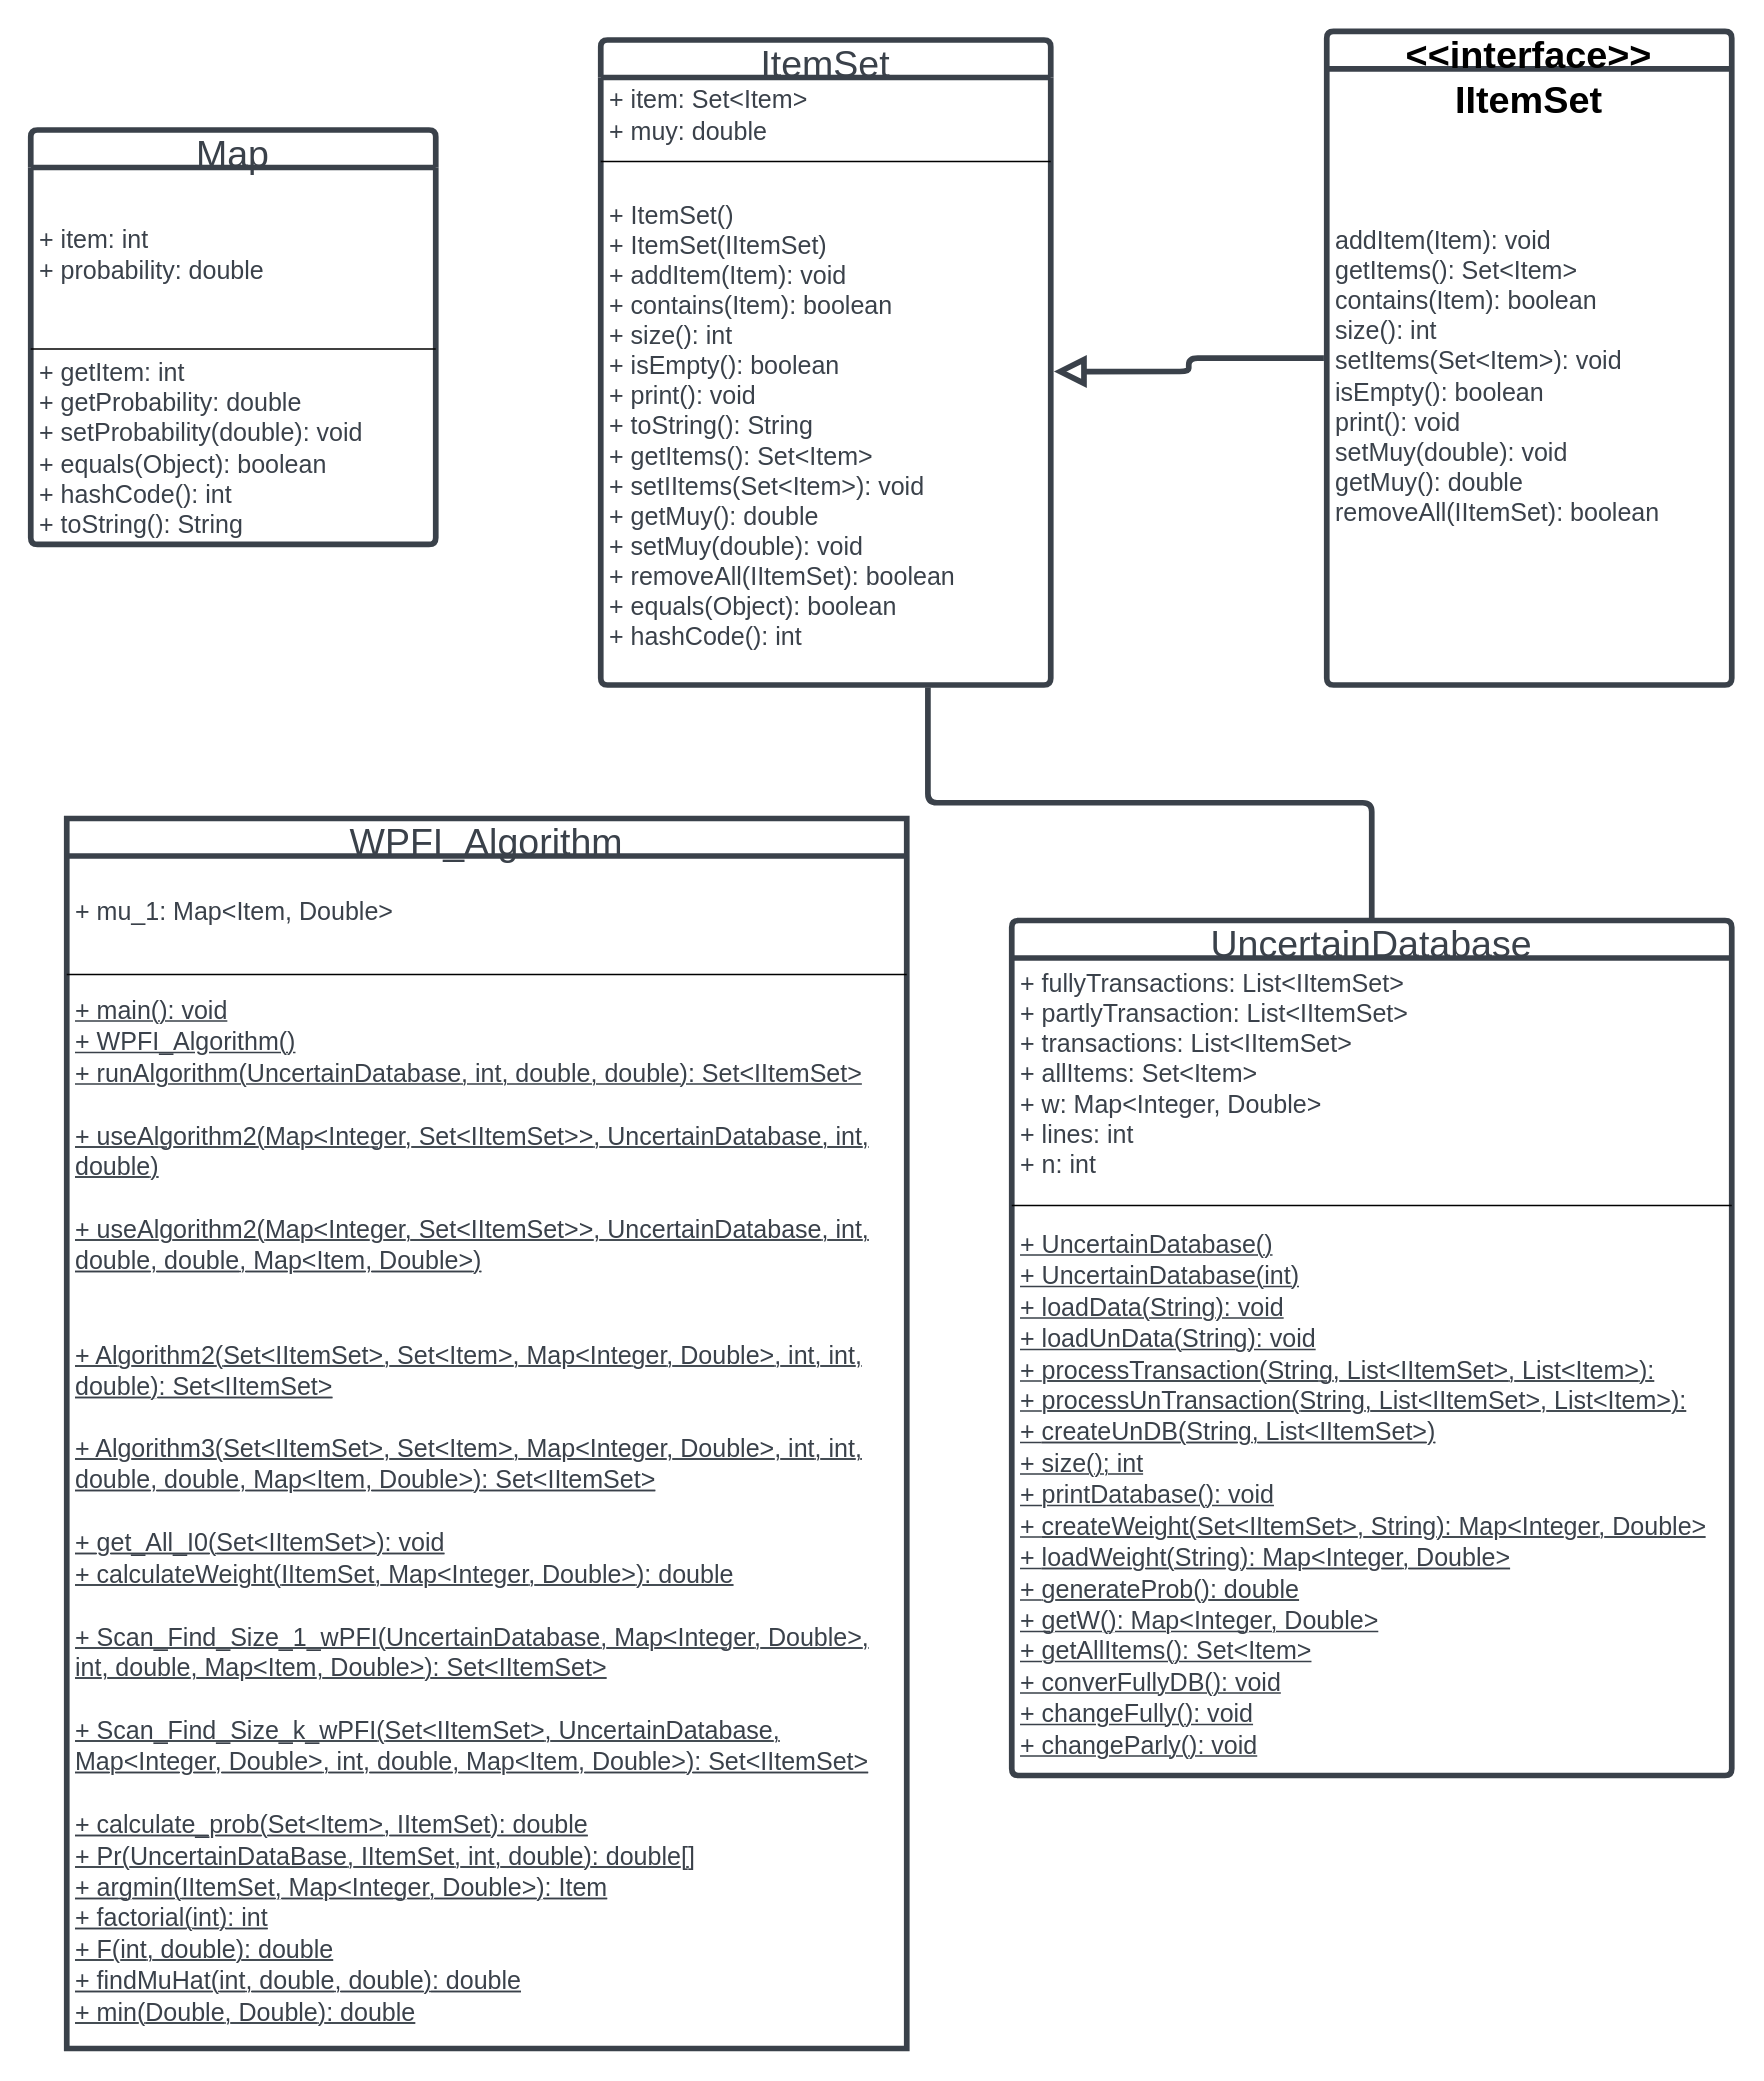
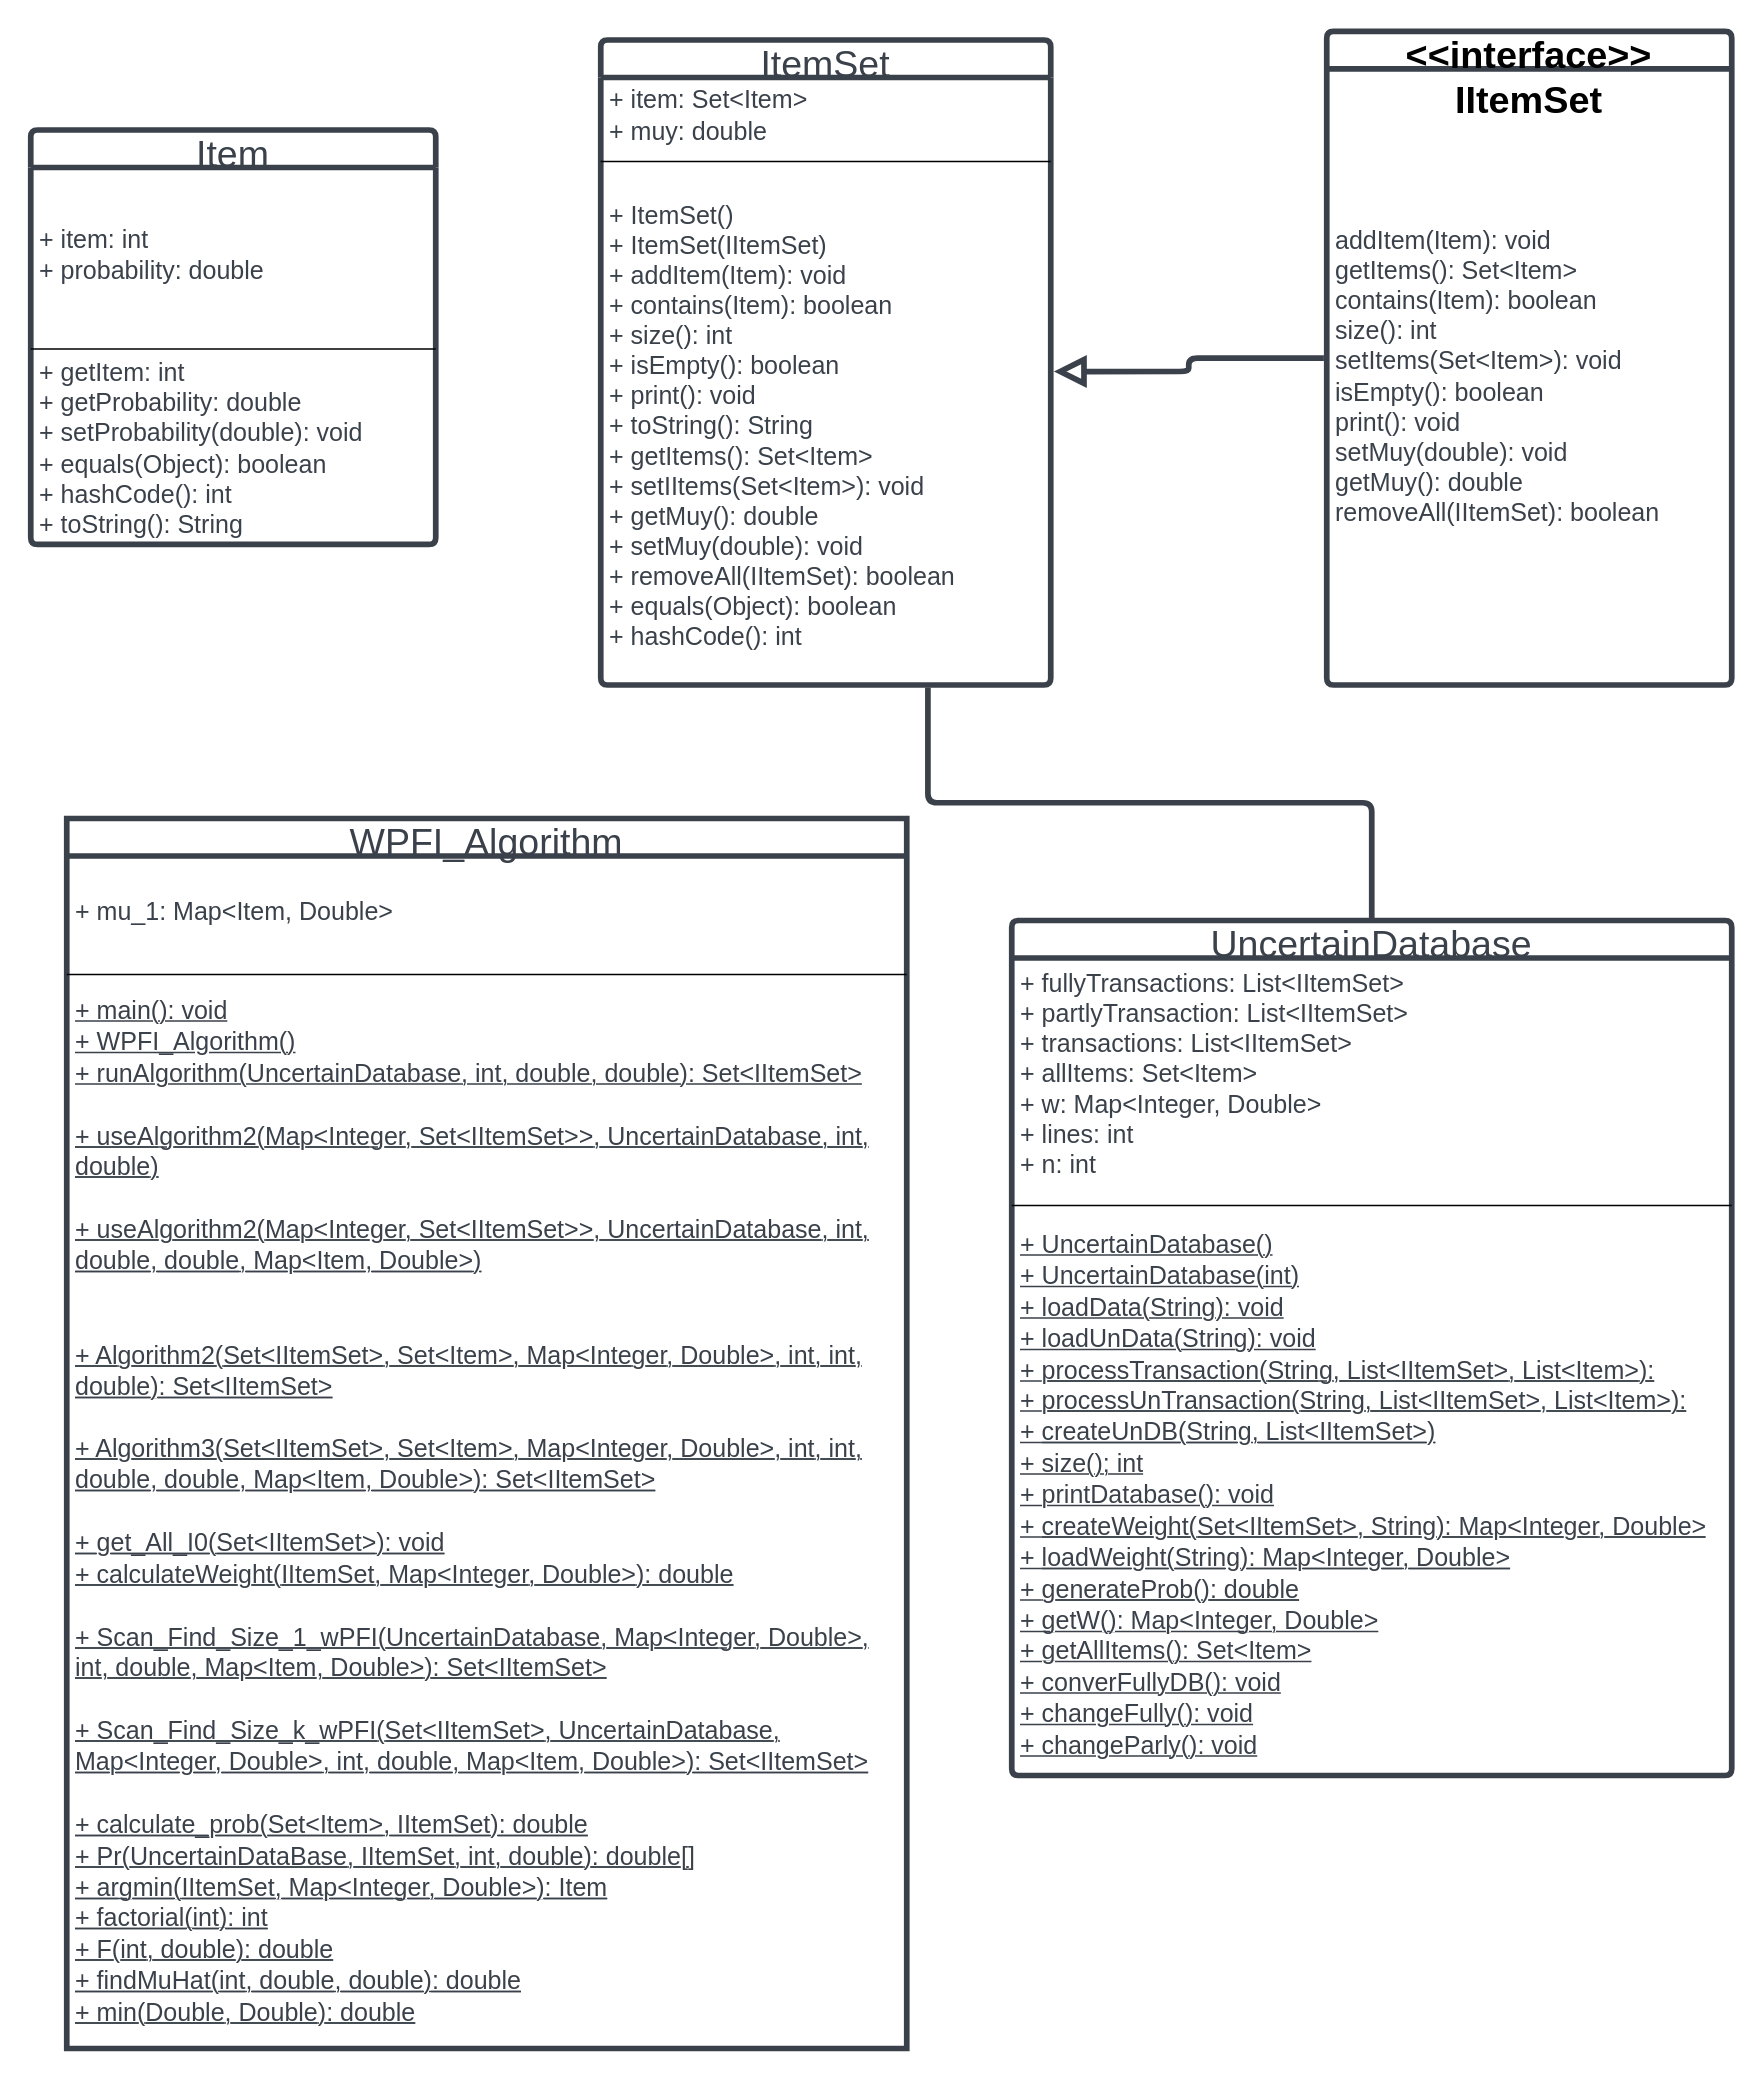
node "Map": label "Map" -> "Item"
